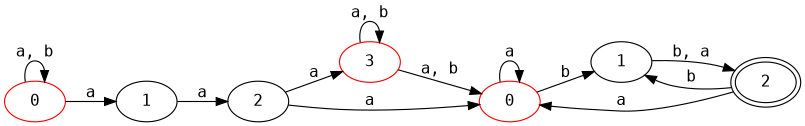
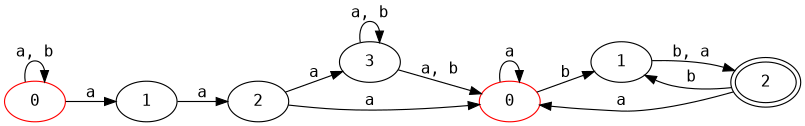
node "3": color red -> black
